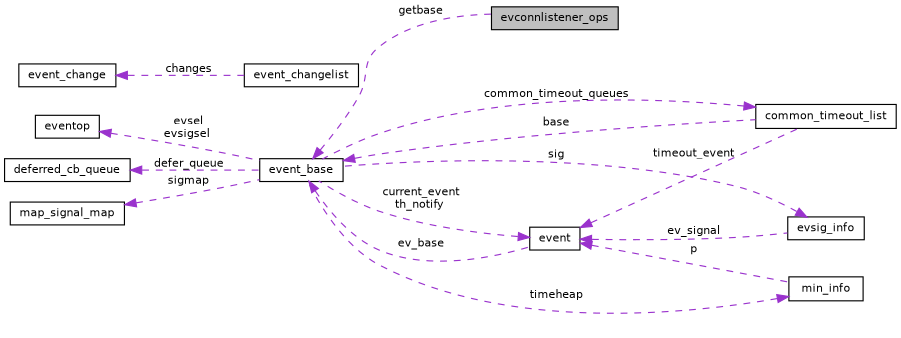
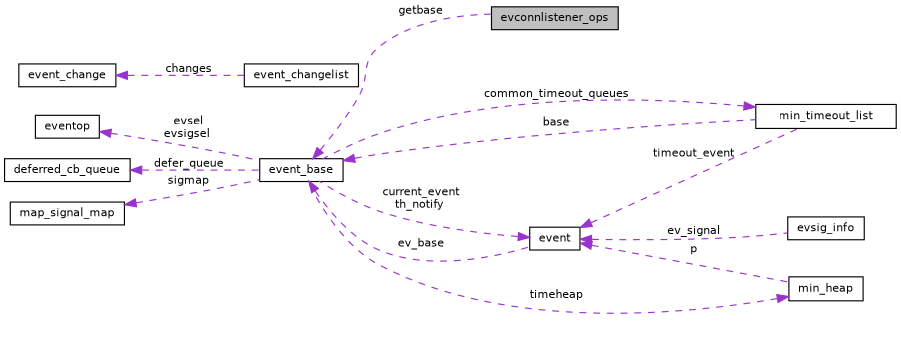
node "common_timeout_list": label "common_timeout_list" -> "min_timeout_list"
edge "event_base" -> "evsig_info": removed, label "sig"
node "min_info": label "min_info" -> "min_heap"
